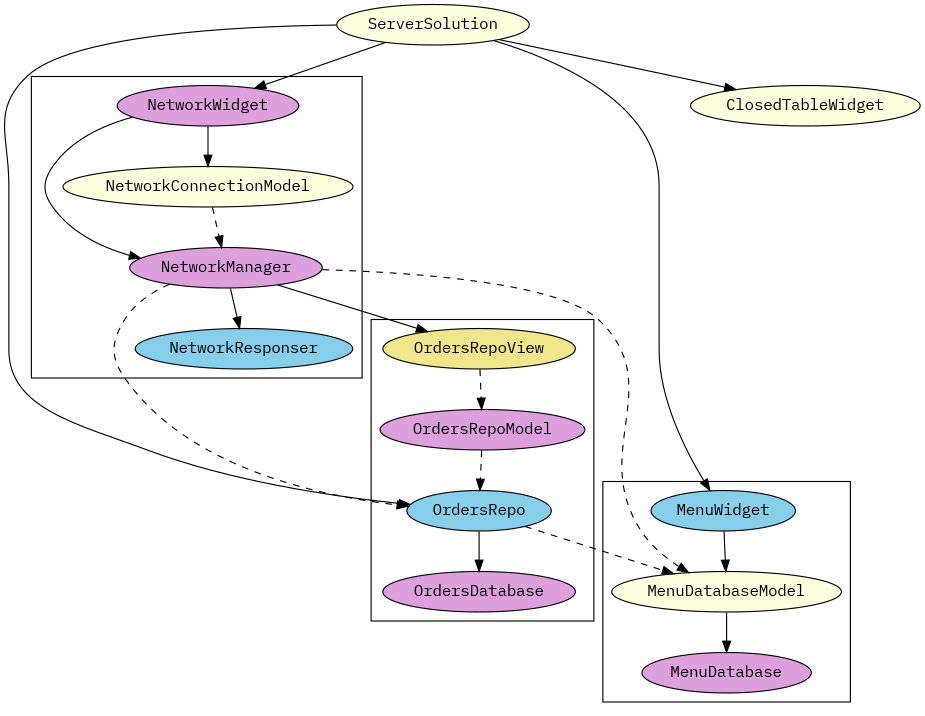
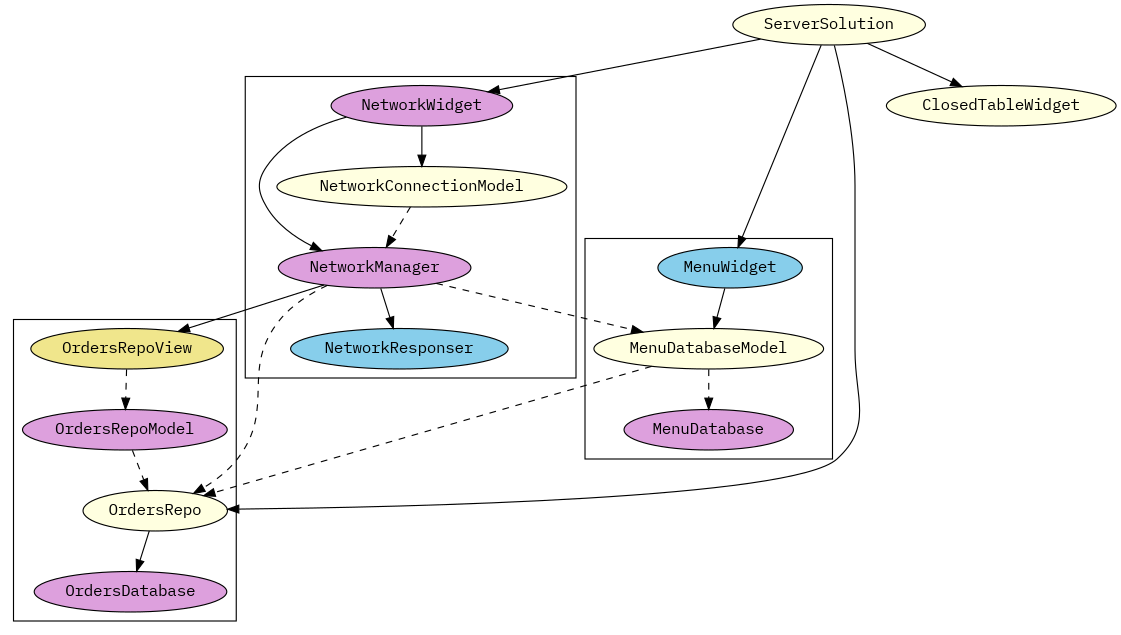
node "OrdersRepo": fillcolor skyblue -> lightyellow
edge "OrdersRepo" -> "MenuDatabaseModel": reversed
edge "MenuDatabaseModel" -> "MenuDatabase": style solid -> dashed
